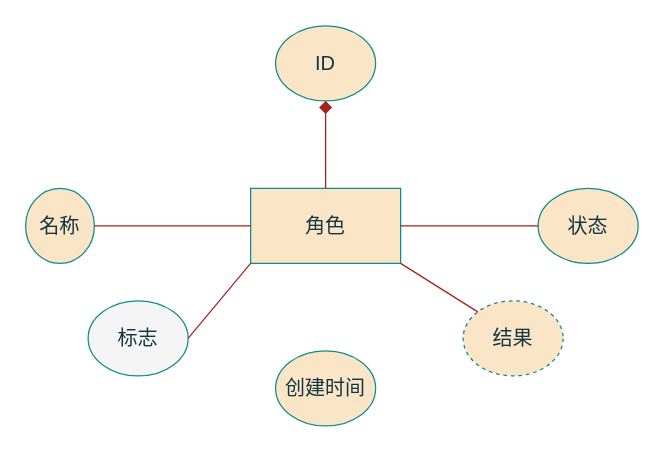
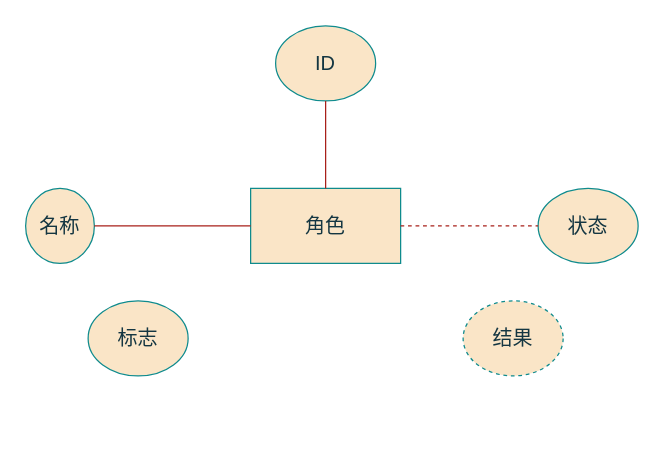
edge "角色" -> "ID": arrowhead diamond -> none
edge "角色" -- "状态": style solid -> dashed
edge "角色" -- "结果": removed
edge "角色" -- "标志": removed
node "标志": fillcolor #f5f5f5 -> #fae5c7
node "创建时间": removed
